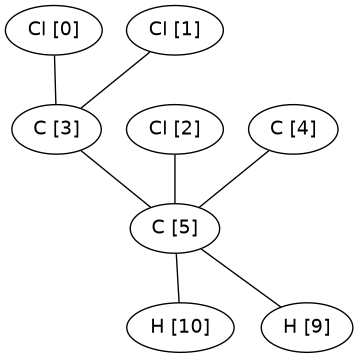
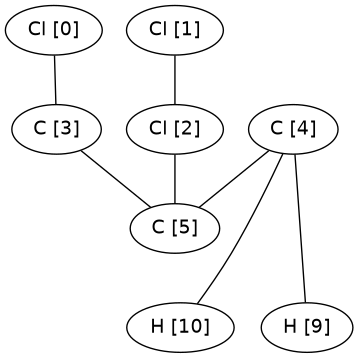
edge "Cl [1]" -- "C [3]": now "Cl [1]" -- "Cl [2]"
edge "C [5]" -- "H [10]": now "C [4]" -- "H [10]"
edge "C [5]" -- "H [9]": now "C [4]" -- "H [9]"
